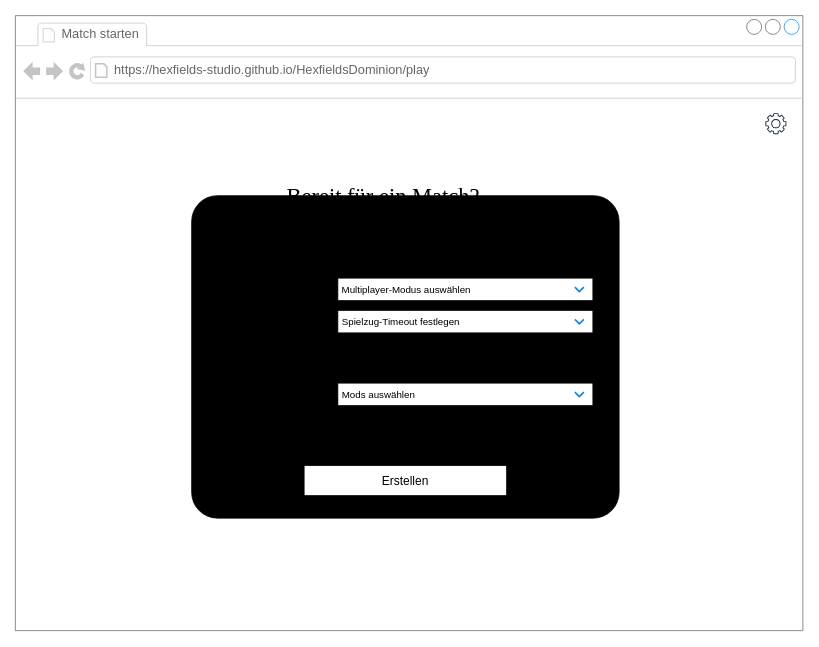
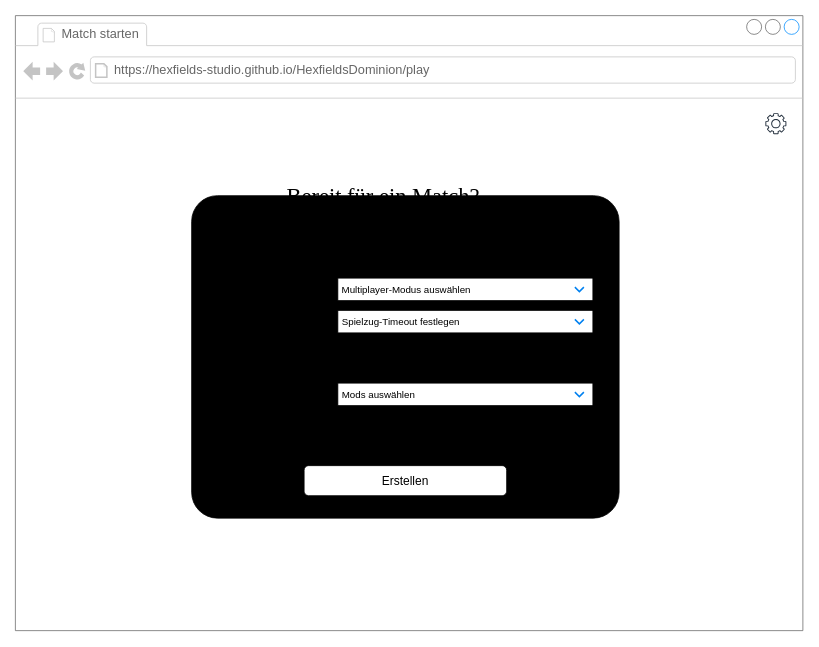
node "Erstellen": shape rectangle -> rounded rectangle
